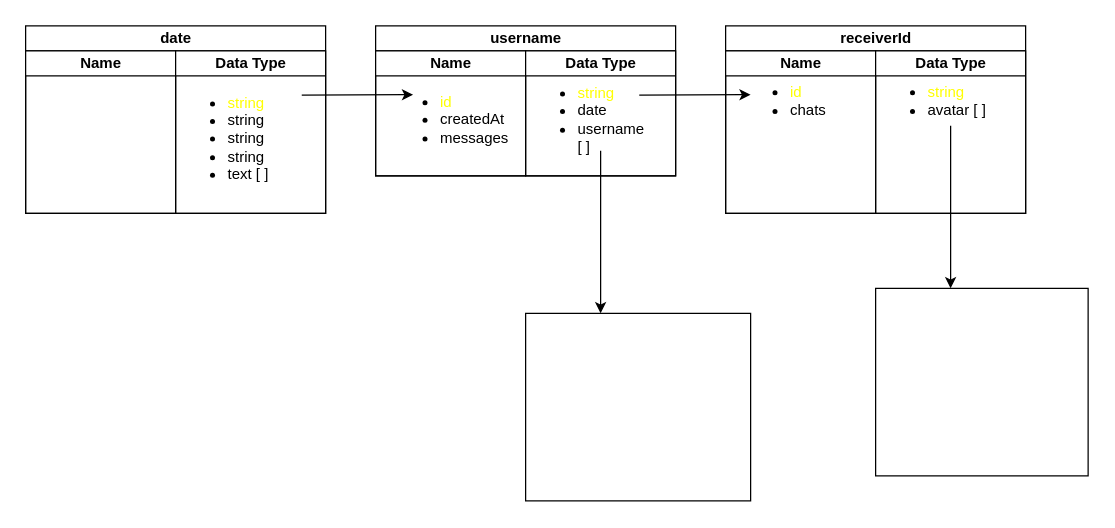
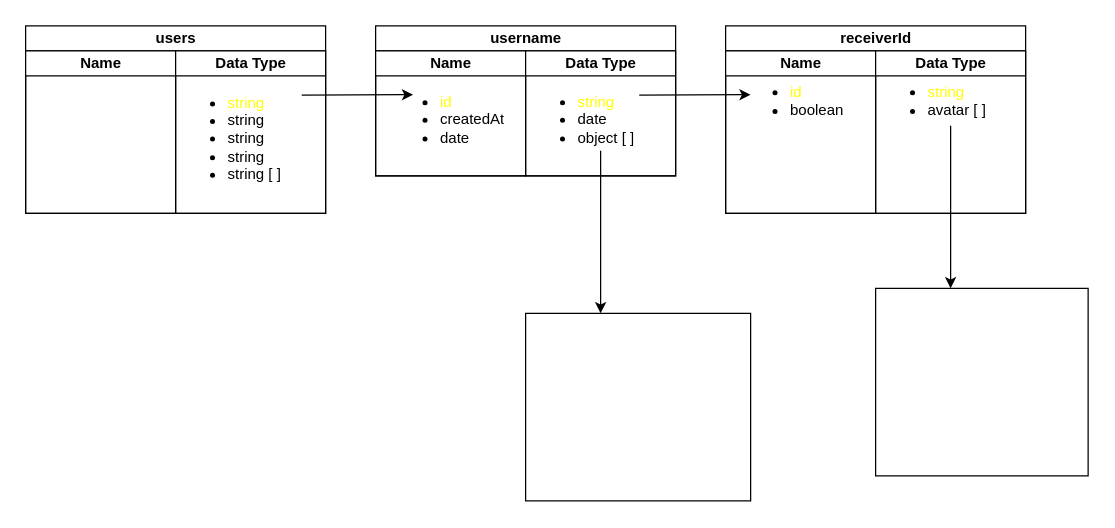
node "date": label "date" -> "users"
node "id chats": label "id chats" -> "id boolean"
node "id createdAt messages": label "id createdAt messages" -> "id createdAt date"
node "string date username [ ]": label "string date username [ ]" -> "string date object [ ]"
node "string string string string text [ ]": label "string string string string text [ ]" -> "string string string string string [ ]"
